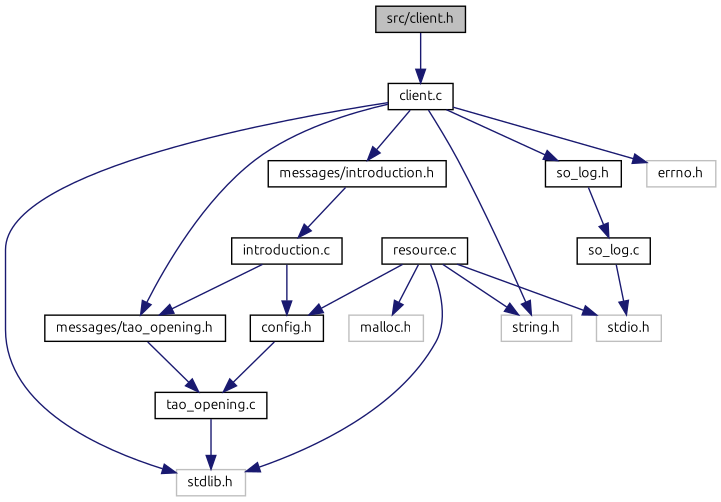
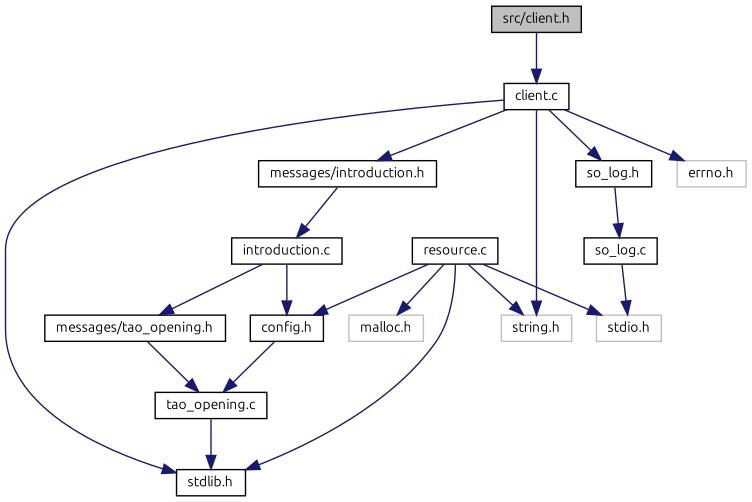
edge "client.c" -> "messages/tao_opening.h": removed
node "stdlib.h": color grey75 -> black
